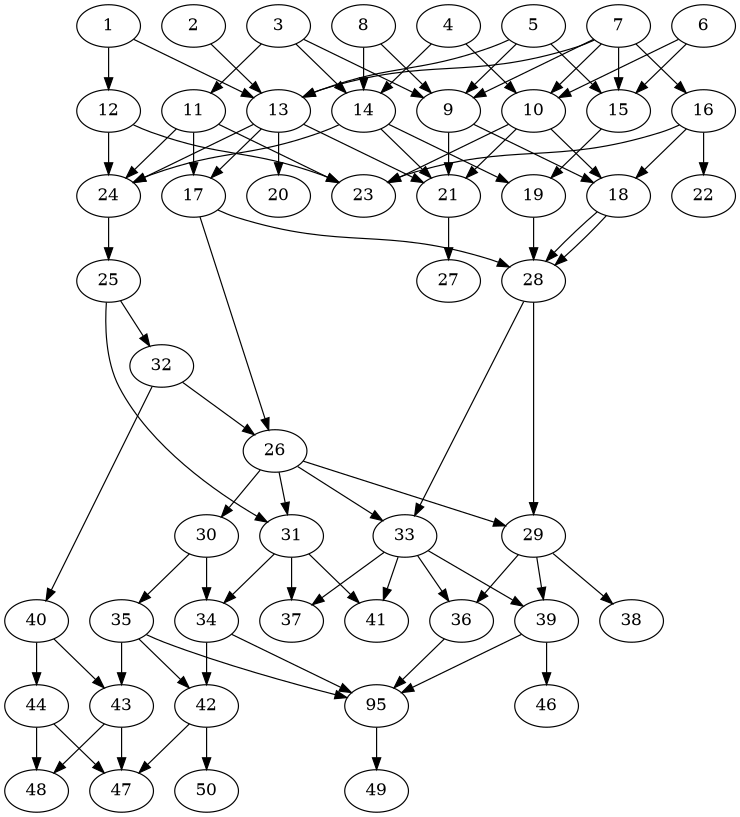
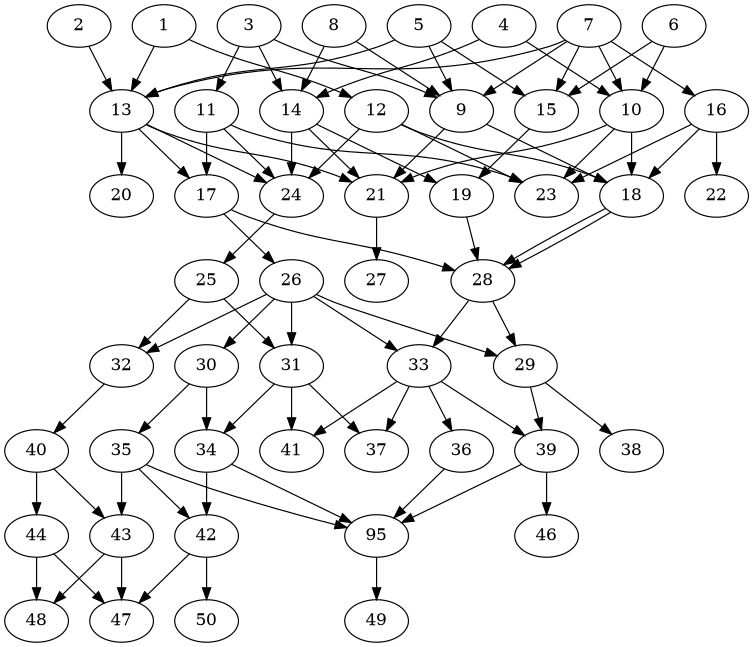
edge "12" -> "18": added
edge "32" -> "26": reversed
edge "29" -> "36": removed
